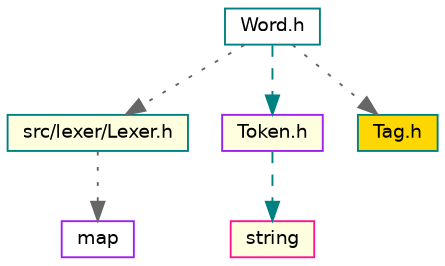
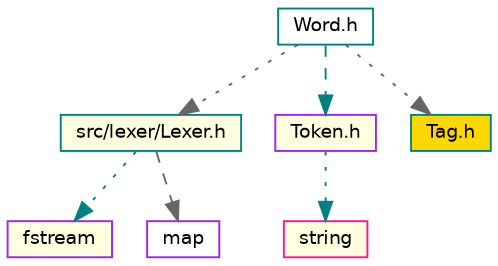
edge "src/lexer/Lexer.h" -> "map": style dotted -> dashed
edge "Token.h" -> "string": style dashed -> dotted
node "fstream": added
